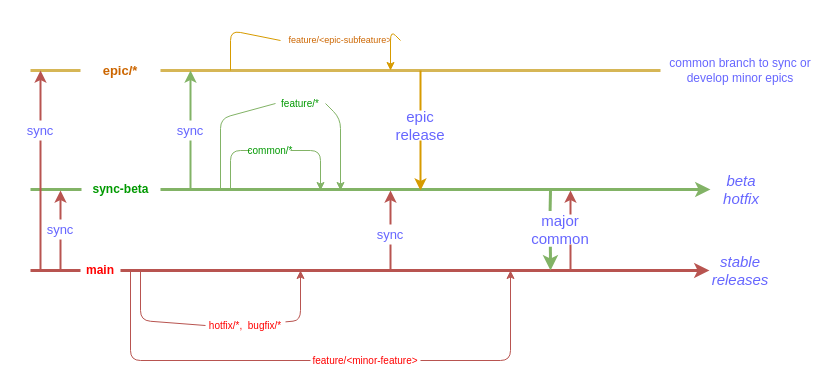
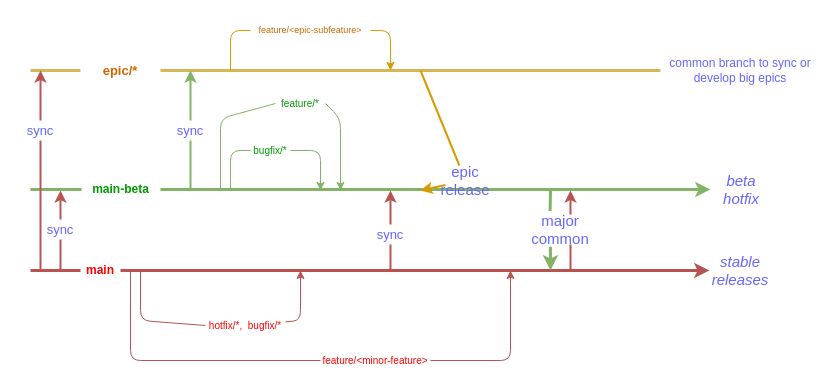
node "feature/<epic-subfeature>": moved (341, 41) -> (311, 31)
node "common branch to sync or develop minor epics": label "common branch to sync or develop minor epics" -> "common branch to sync or develop big epics"
node "epic release": moved (421, 126) -> (466, 181)
node "common/*": label "common/*" -> "bugfix/*"
node "sync-beta": label "sync-beta" -> "main-beta"
node "feature/<minor-feature>": moved (366, 361) -> (376, 361)
